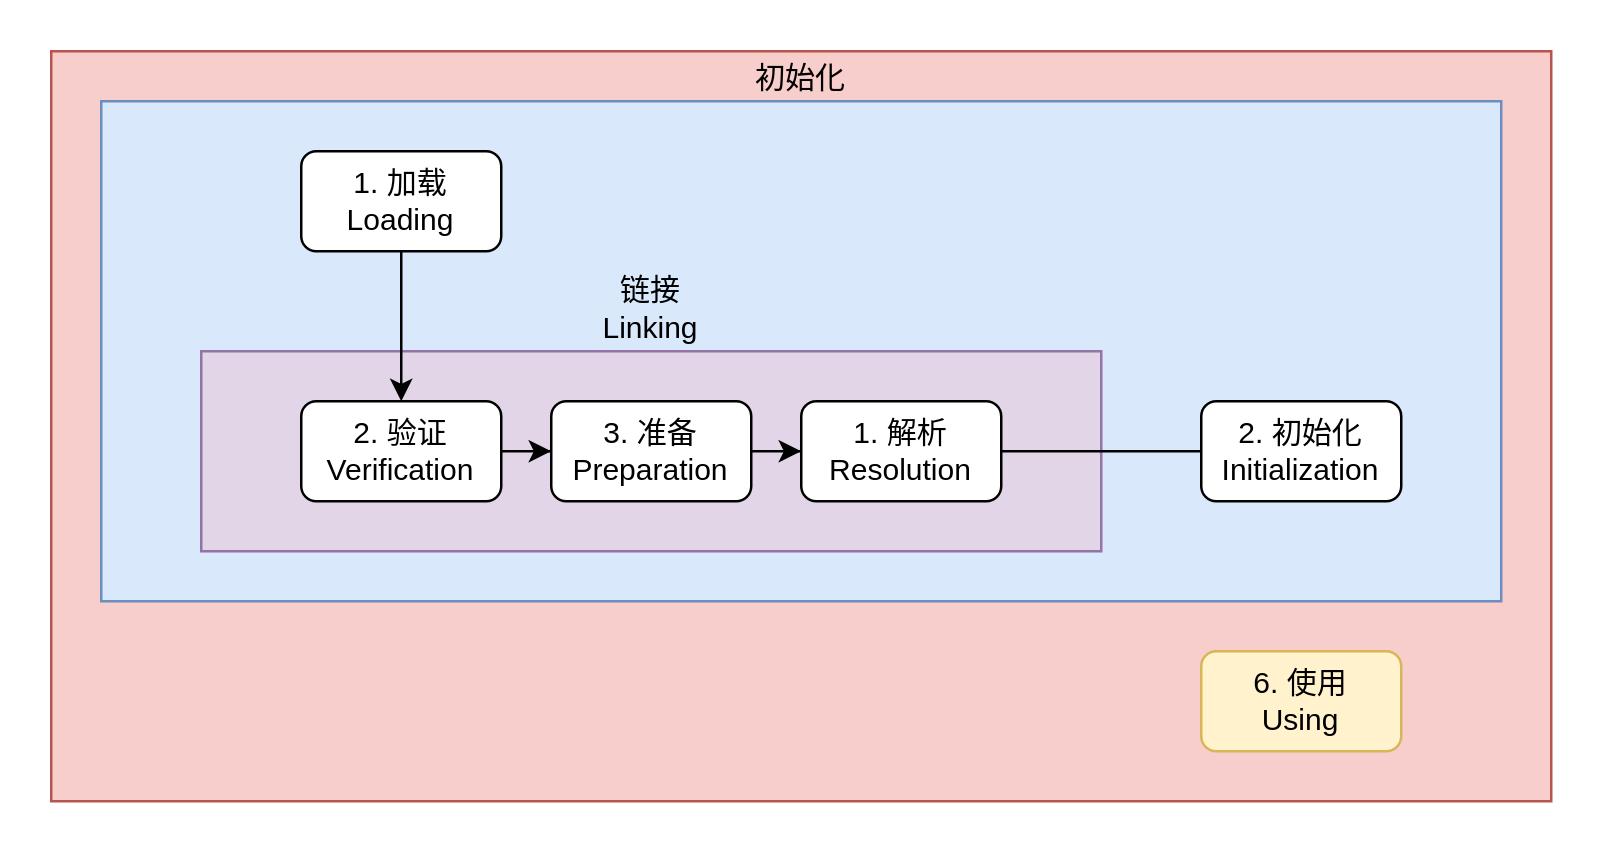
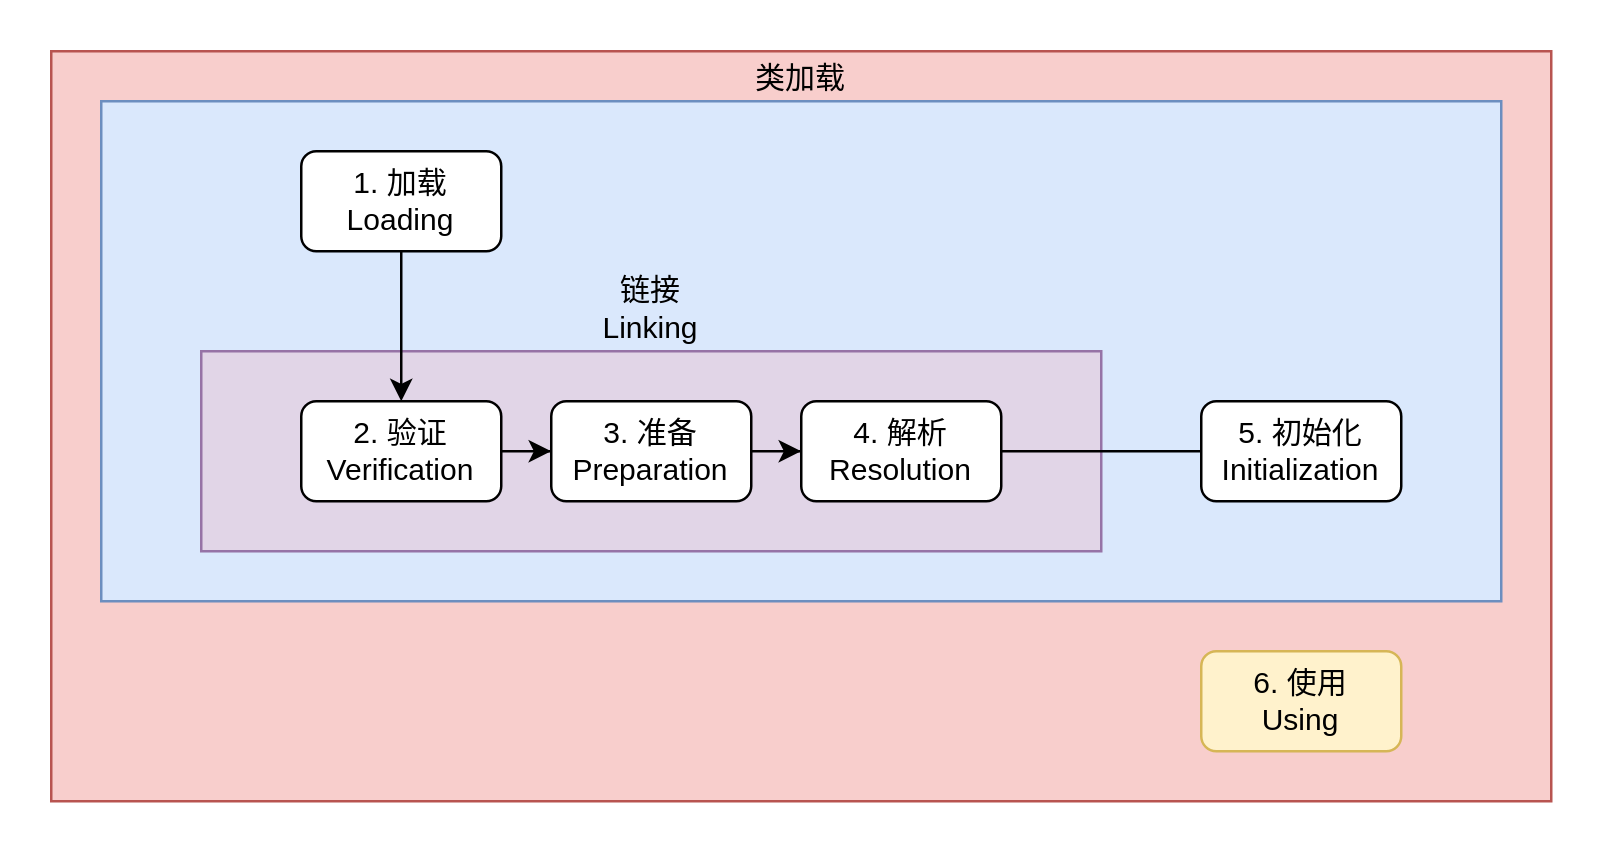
node "初始化": label "初始化" -> "类加载"
node "1. 解析 Resolution": label "1. 解析 Resolution" -> "4. 解析 Resolution"
node "2. 初始化 Initialization": label "2. 初始化 Initialization" -> "5. 初始化 Initialization"
